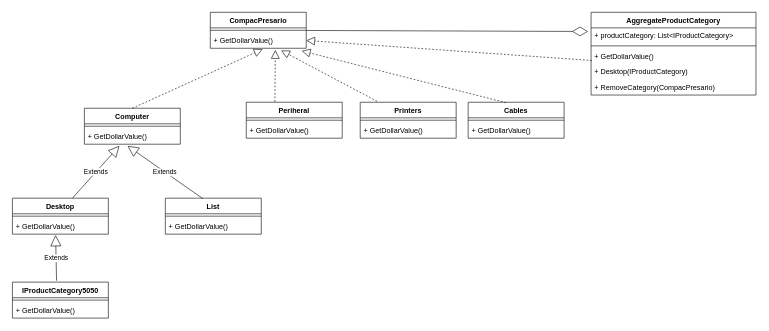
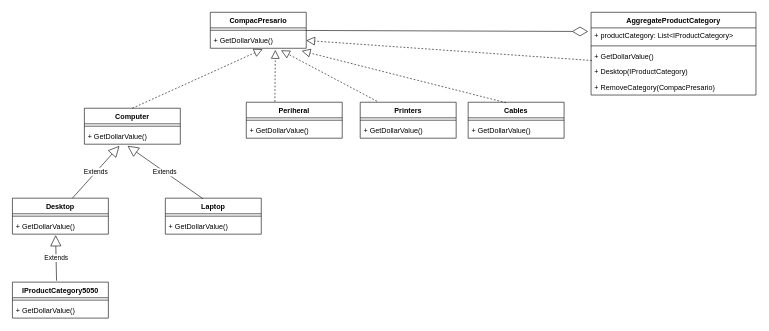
node "List": label "List" -> "Laptop"
